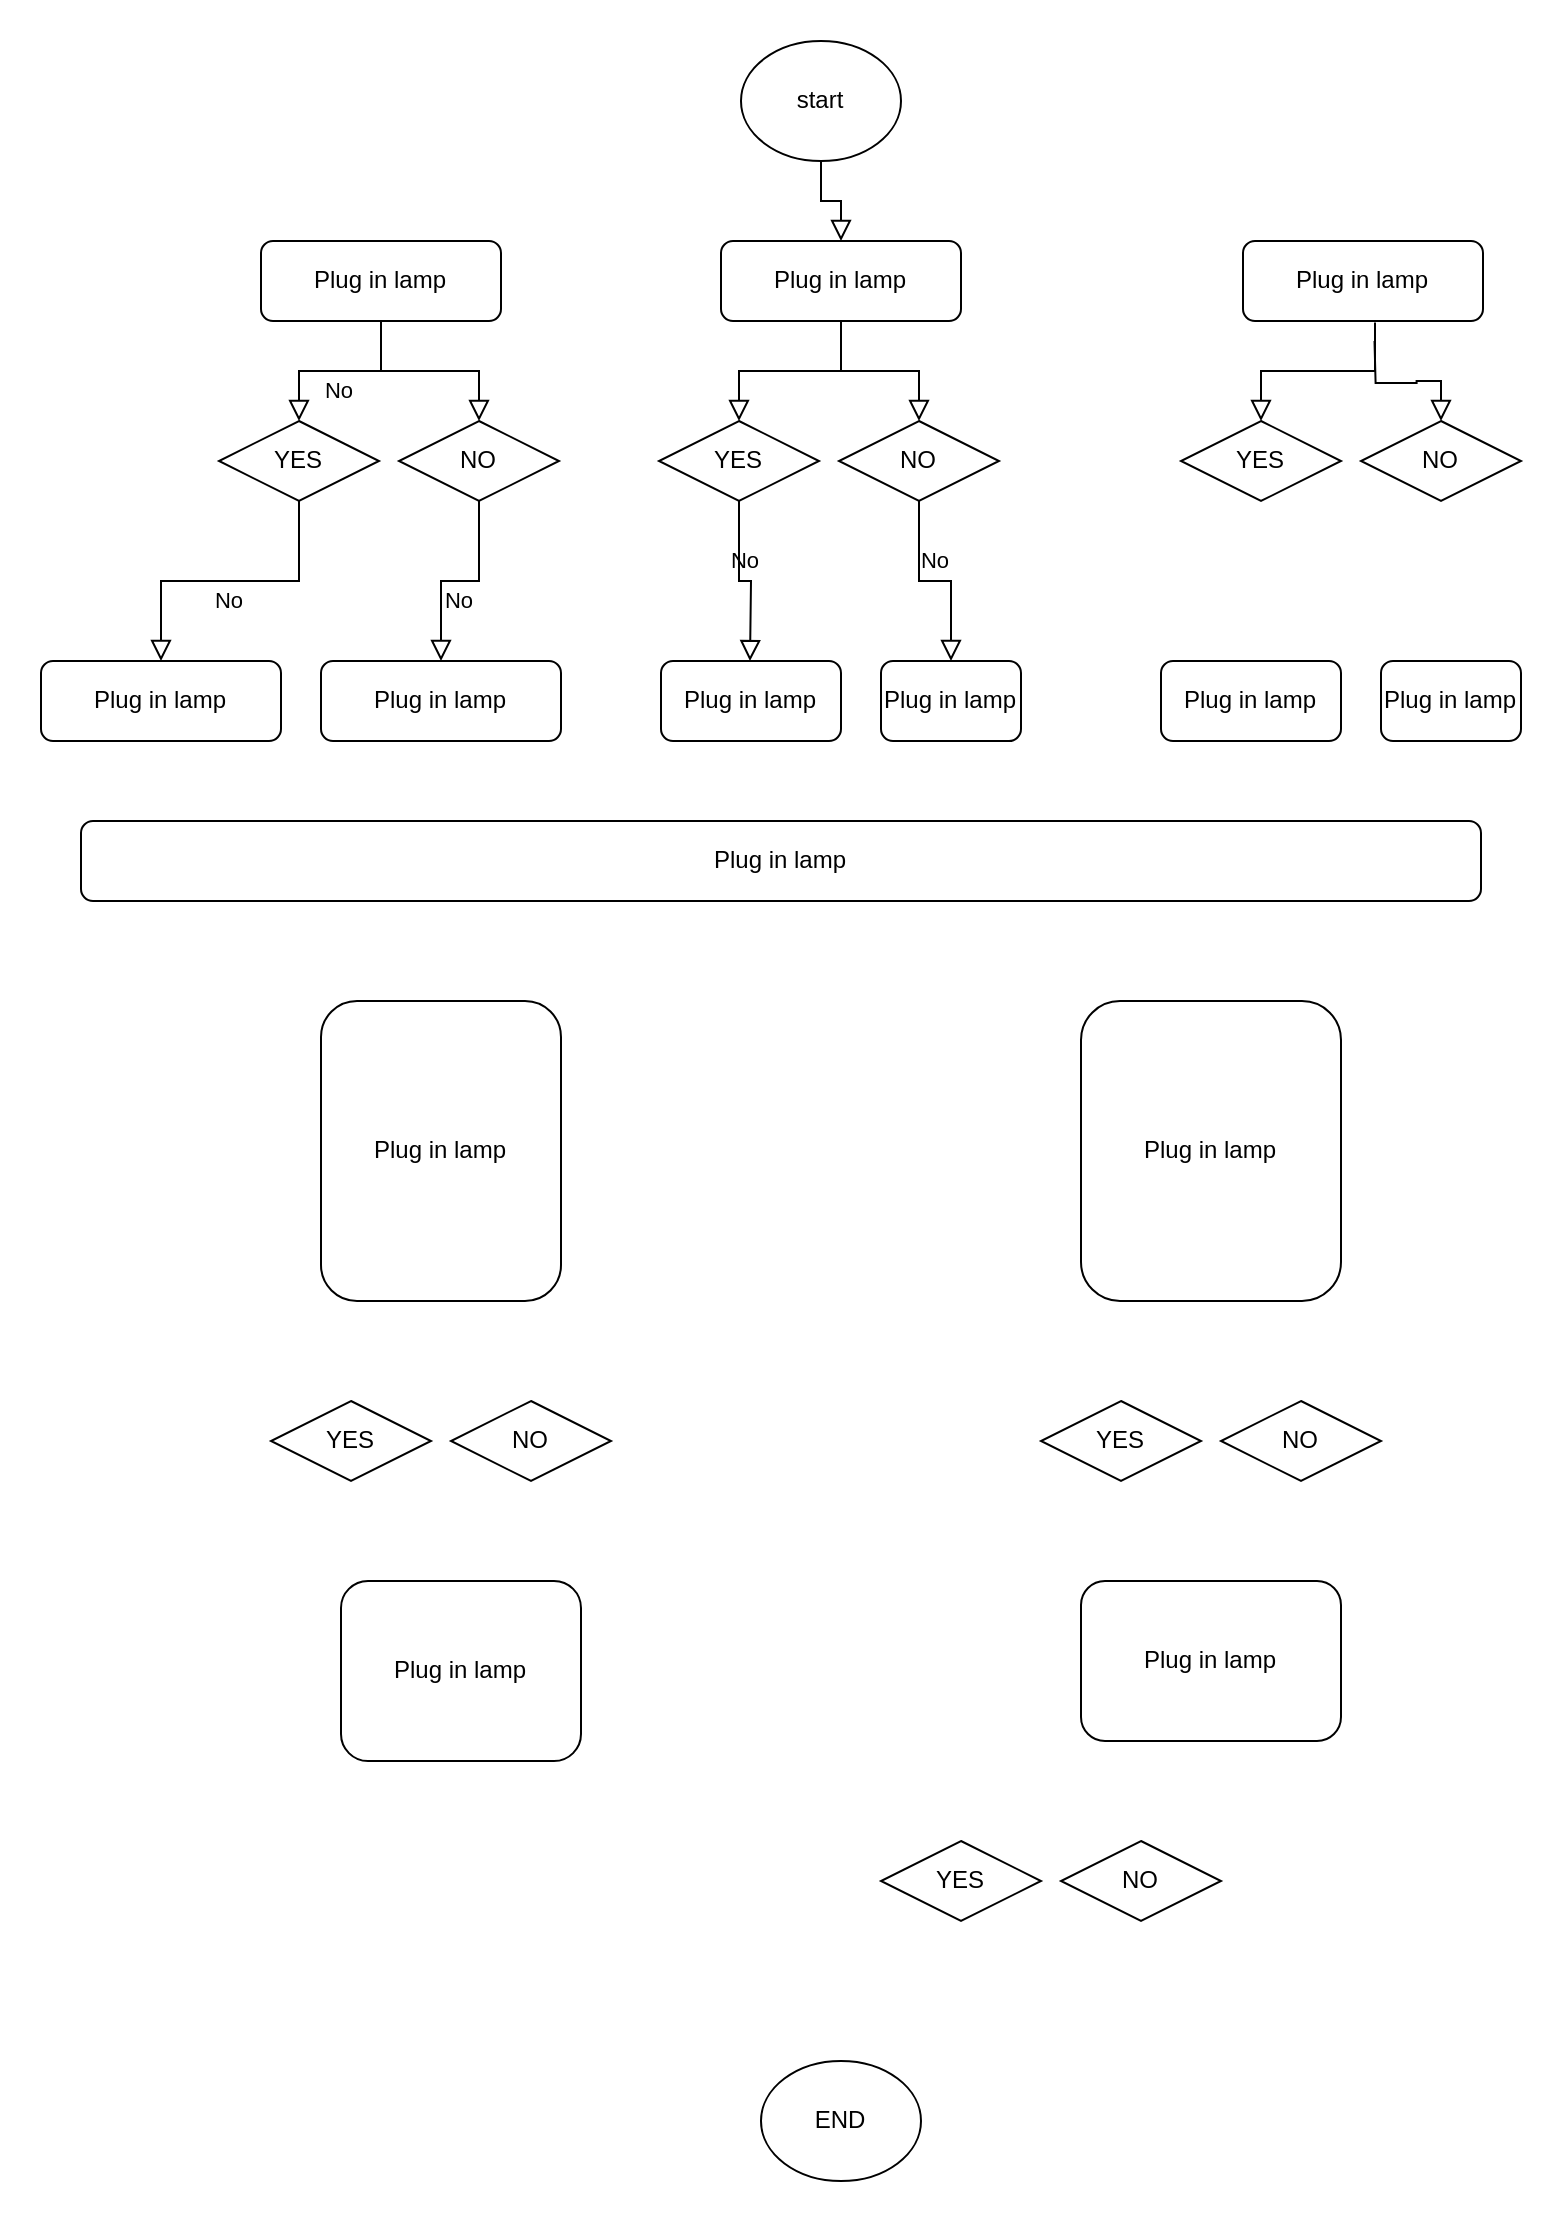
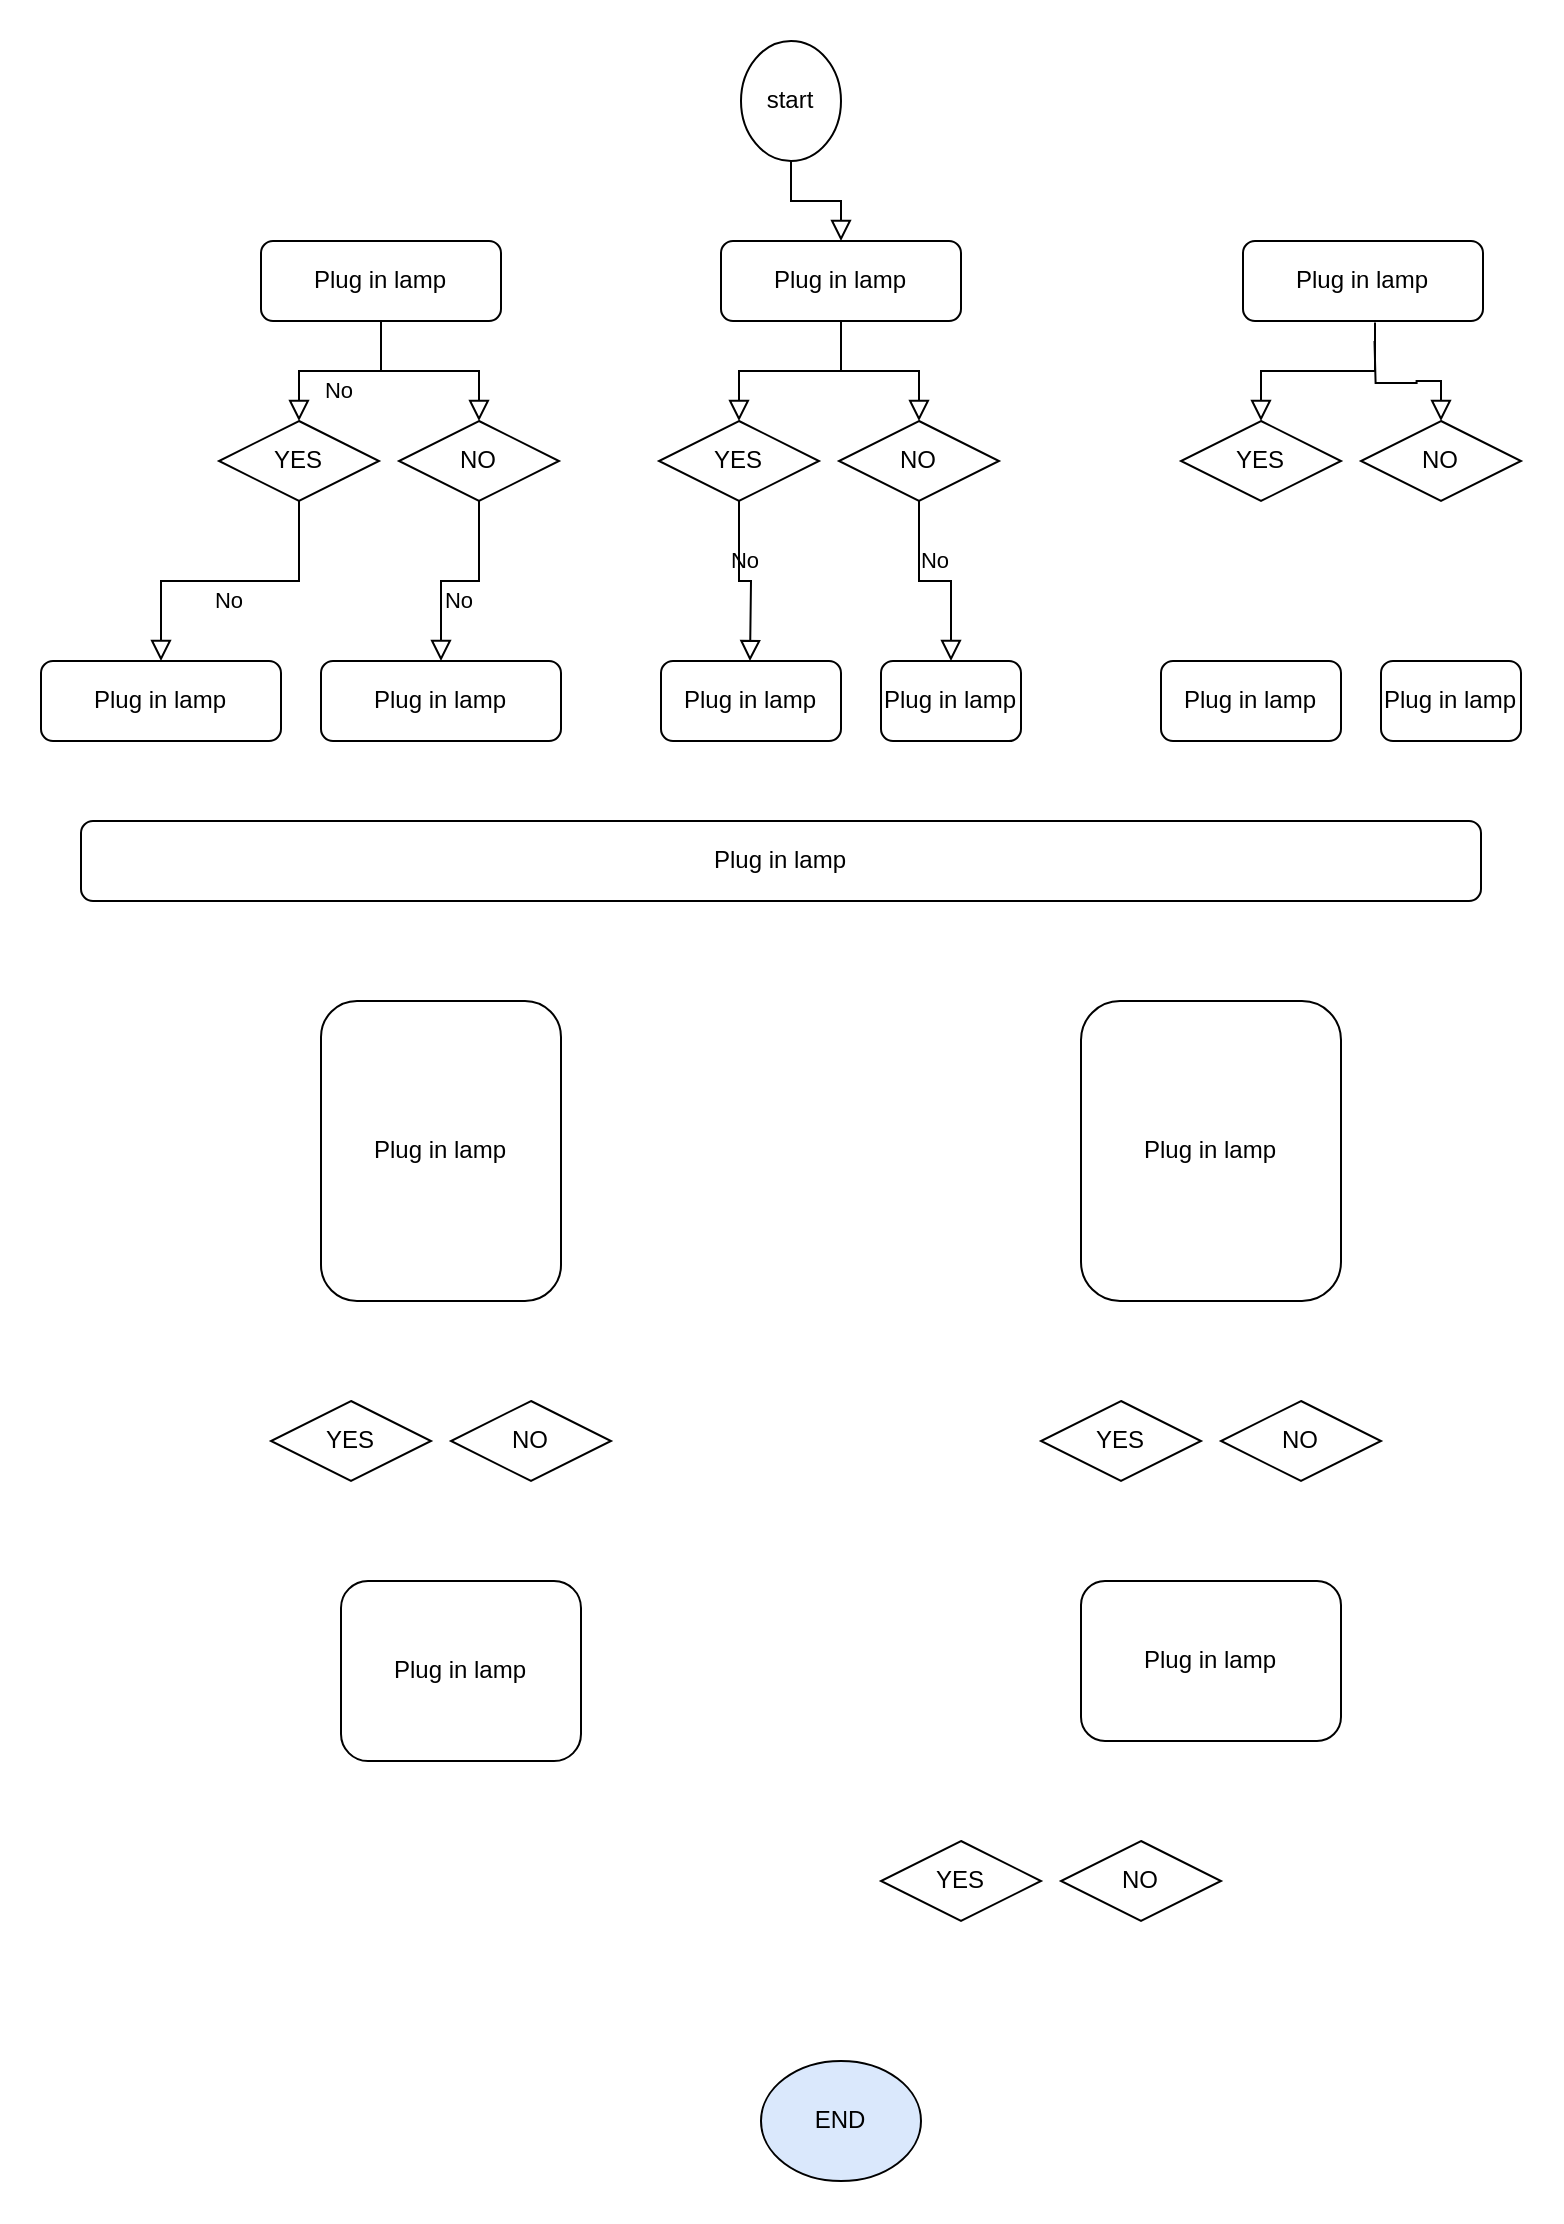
node "start": size 160x120 -> 100x120
node "END": fillcolor #ffffff -> #dae8fc
